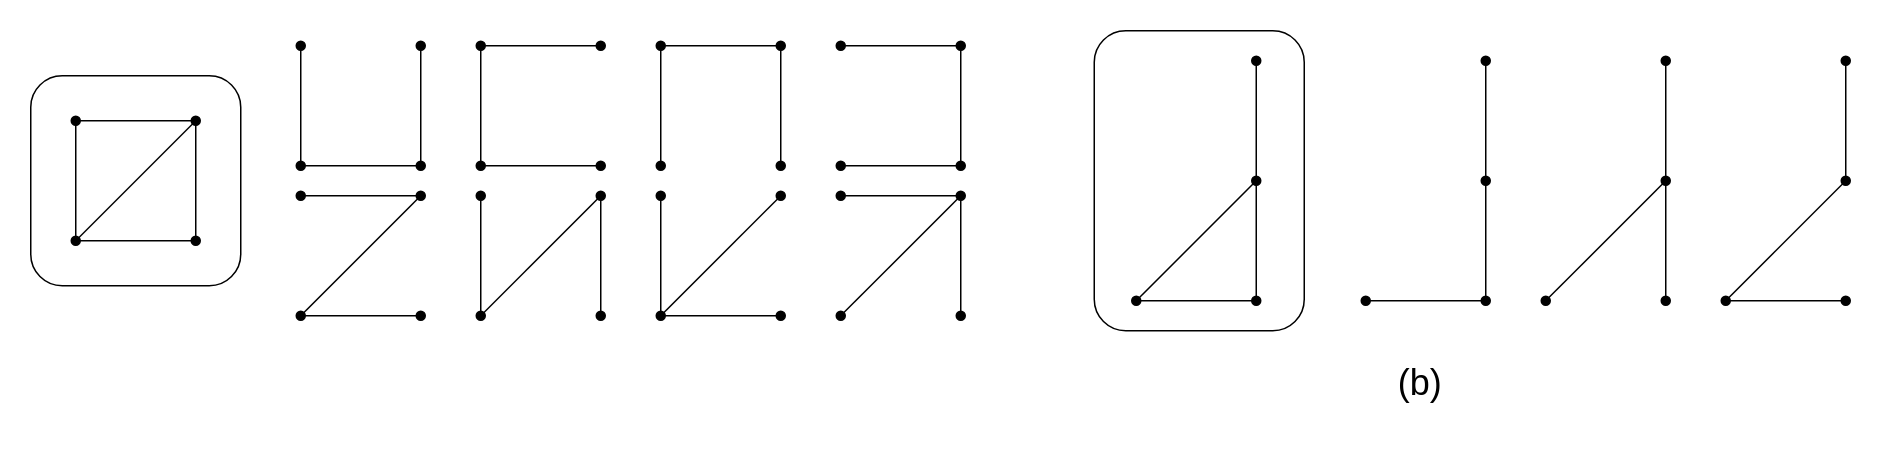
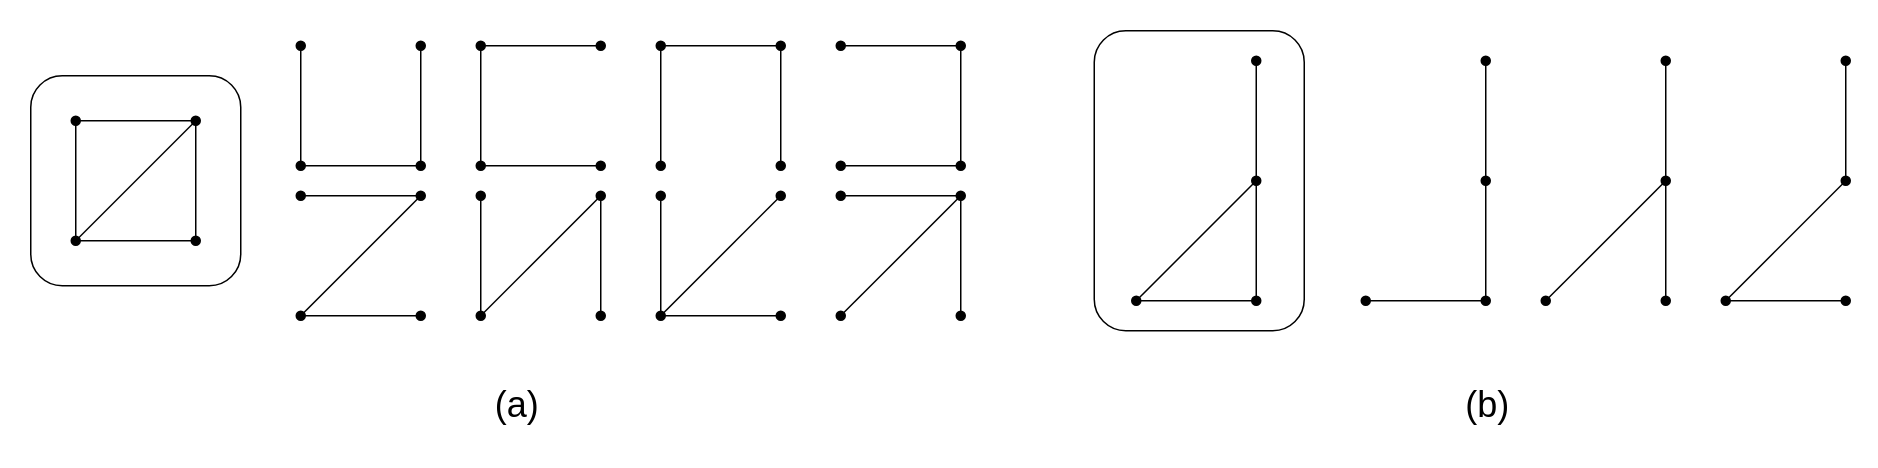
node "(b)": moved (1420, 383) -> (1487, 406)
node "(a)": added
